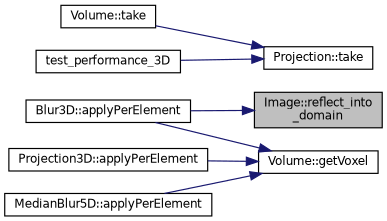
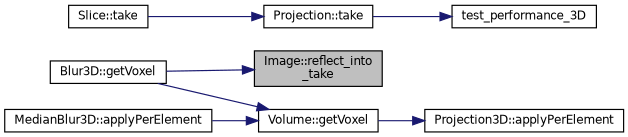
node "Volume::take": label "Volume::take" -> "Slice::take"
edge "test_performance_3D" -> "Projection::take": reversed
node "Image::reflect_into _domain": label "Image::reflect_into _domain" -> "Image::reflect_into _take"
node "Blur3D::applyPerElement": label "Blur3D::applyPerElement" -> "Blur3D::getVoxel"
edge "Projection3D::applyPerElement" -> "Volume::getVoxel": reversed
node "MedianBlur5D::applyPerElement": label "MedianBlur5D::applyPerElement" -> "MedianBlur3D::applyPerElement"
